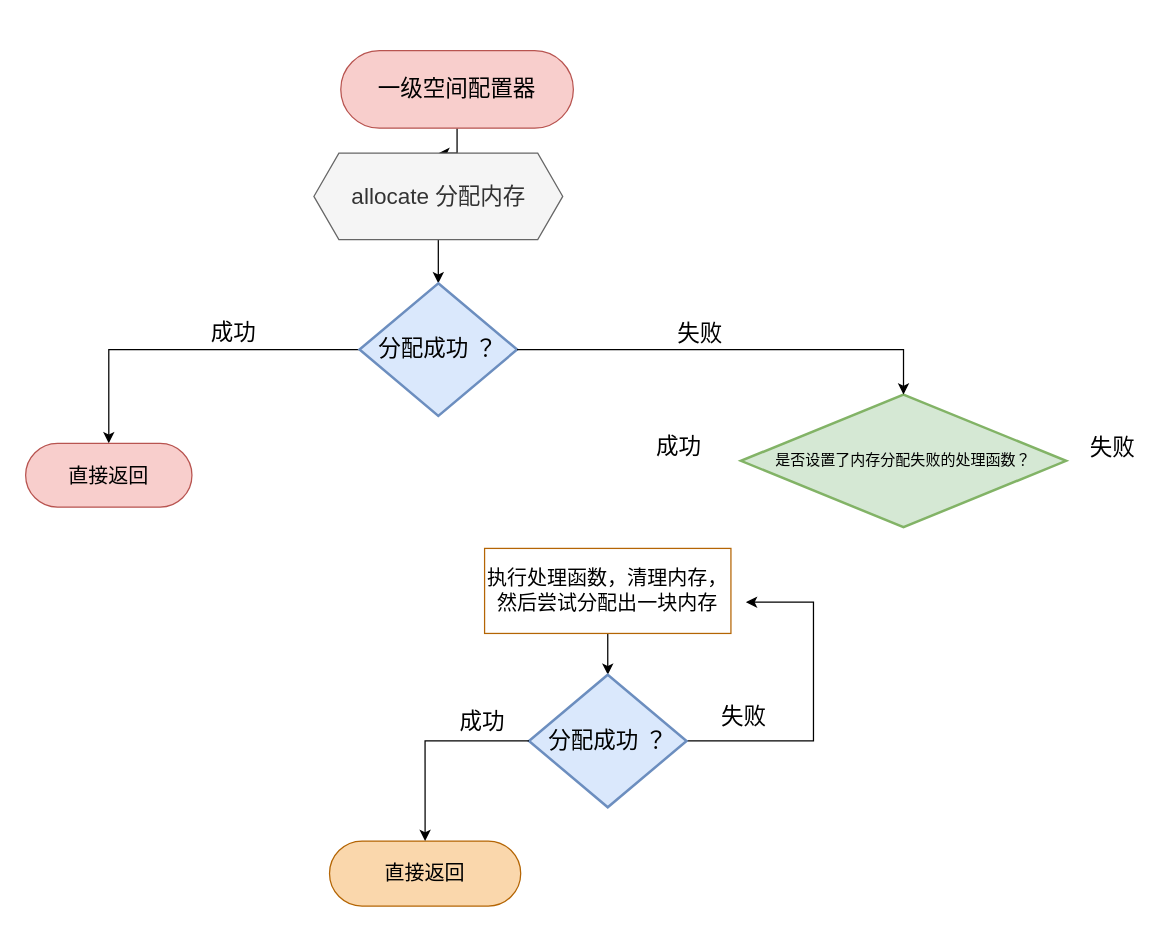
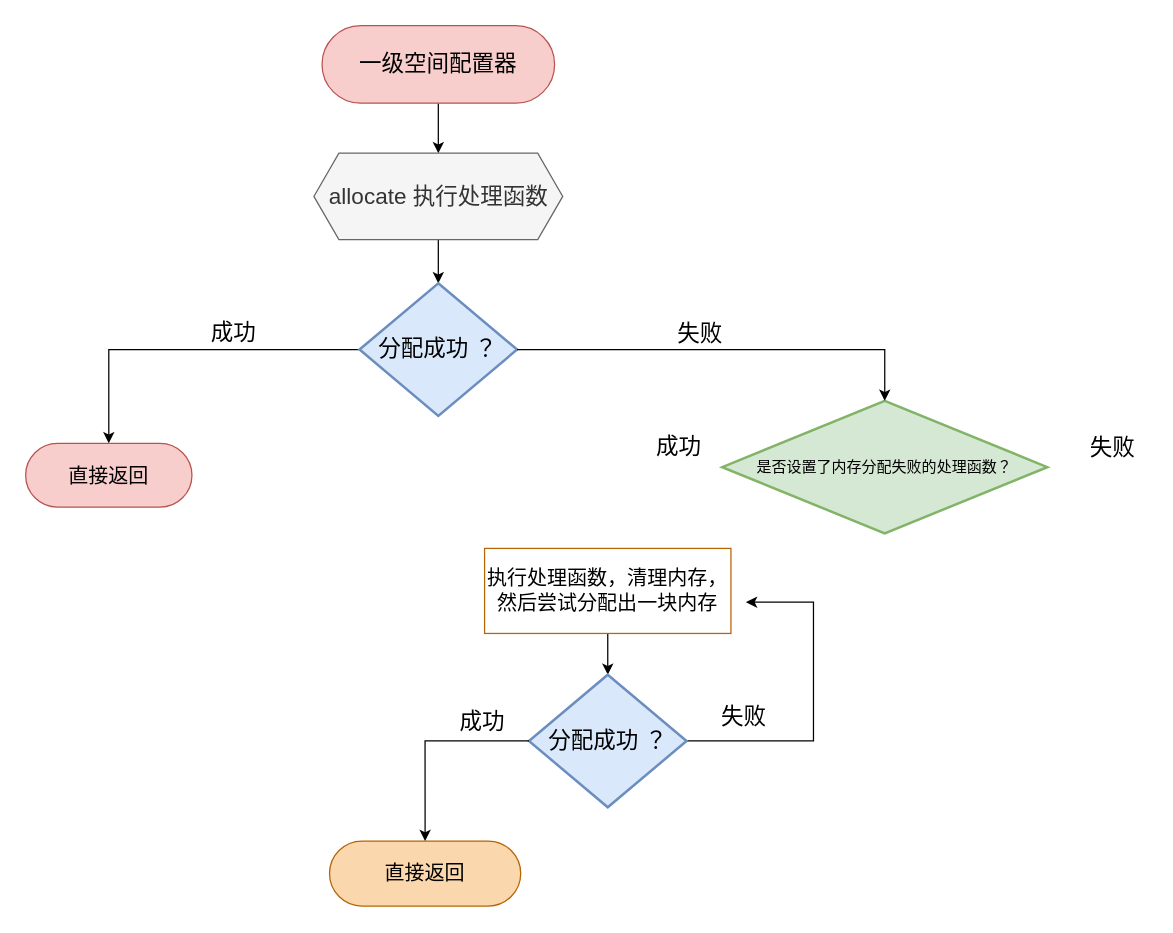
node "一级空间配置器": moved (457, 89) -> (438, 64)
node "allocate 分配内存": label "allocate 分配内存" -> "allocate 执行处理函数"
node "是否设置了内存分配失败的处理函数？": moved (903, 461) -> (884, 467)
